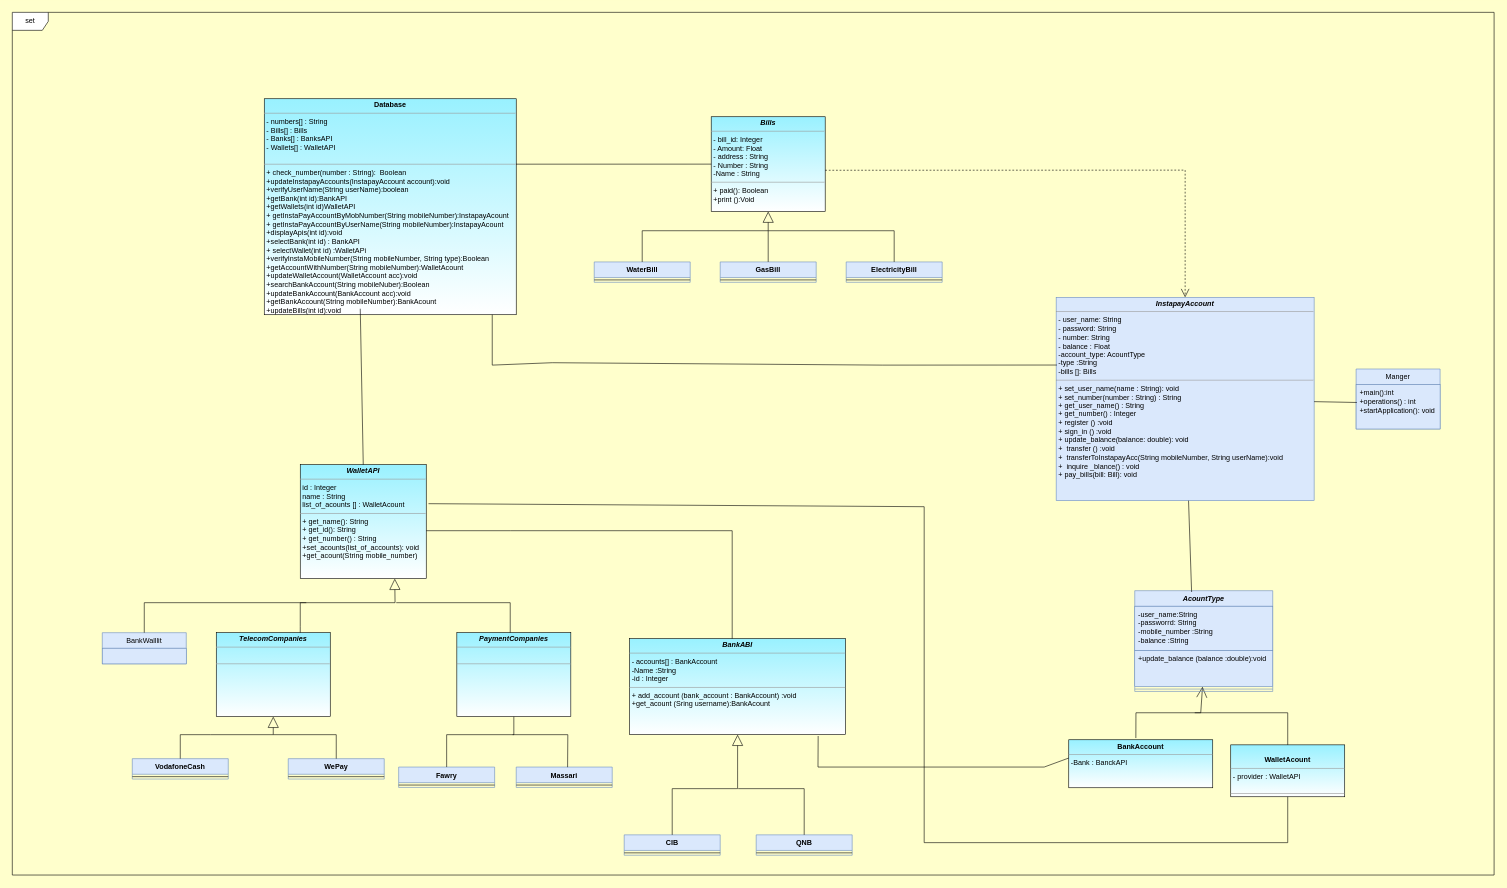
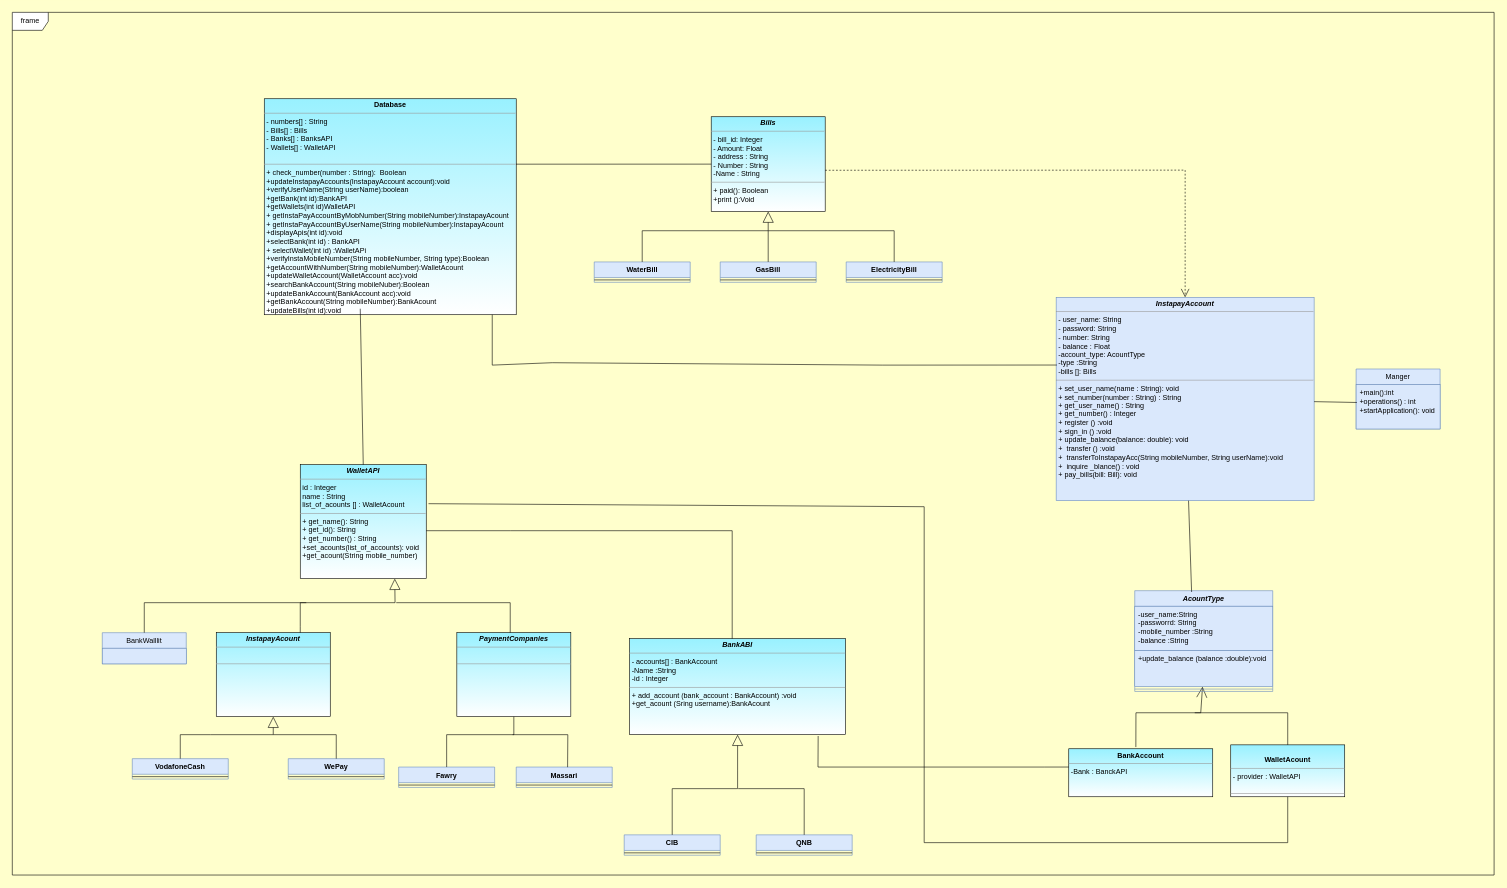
node "set": label "set" -> "frame"
node "TelecomCompanies": label "TelecomCompanies" -> "InstapayAcount"
node "BankAccount -Bank : BanckAPI": moved (1141, 764) -> (1141, 773)
